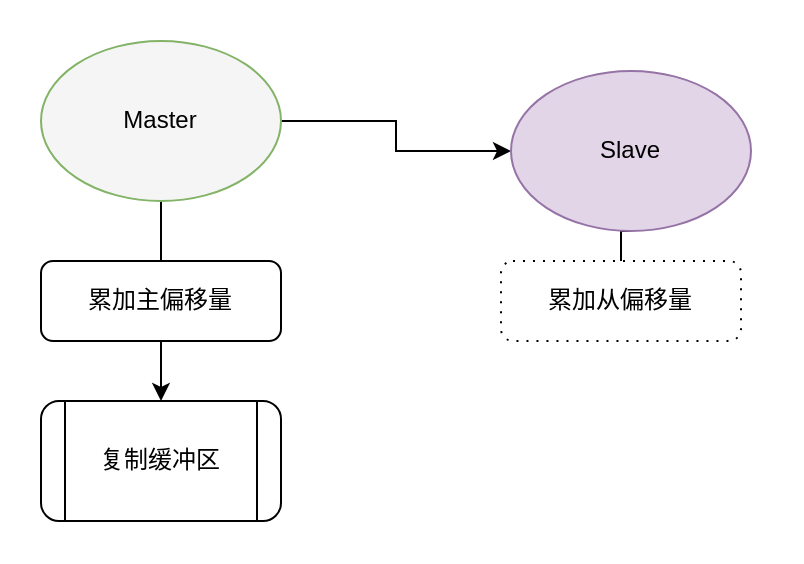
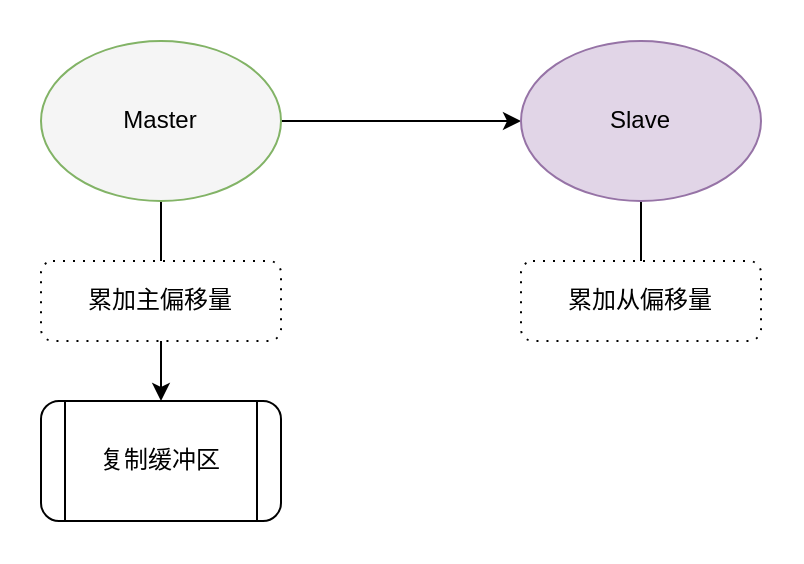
node "Slave": moved (631, 151) -> (641, 121)
node "累加主偏移量": style solid -> dashed
node "累加从偏移量": moved (621, 301) -> (641, 301)
